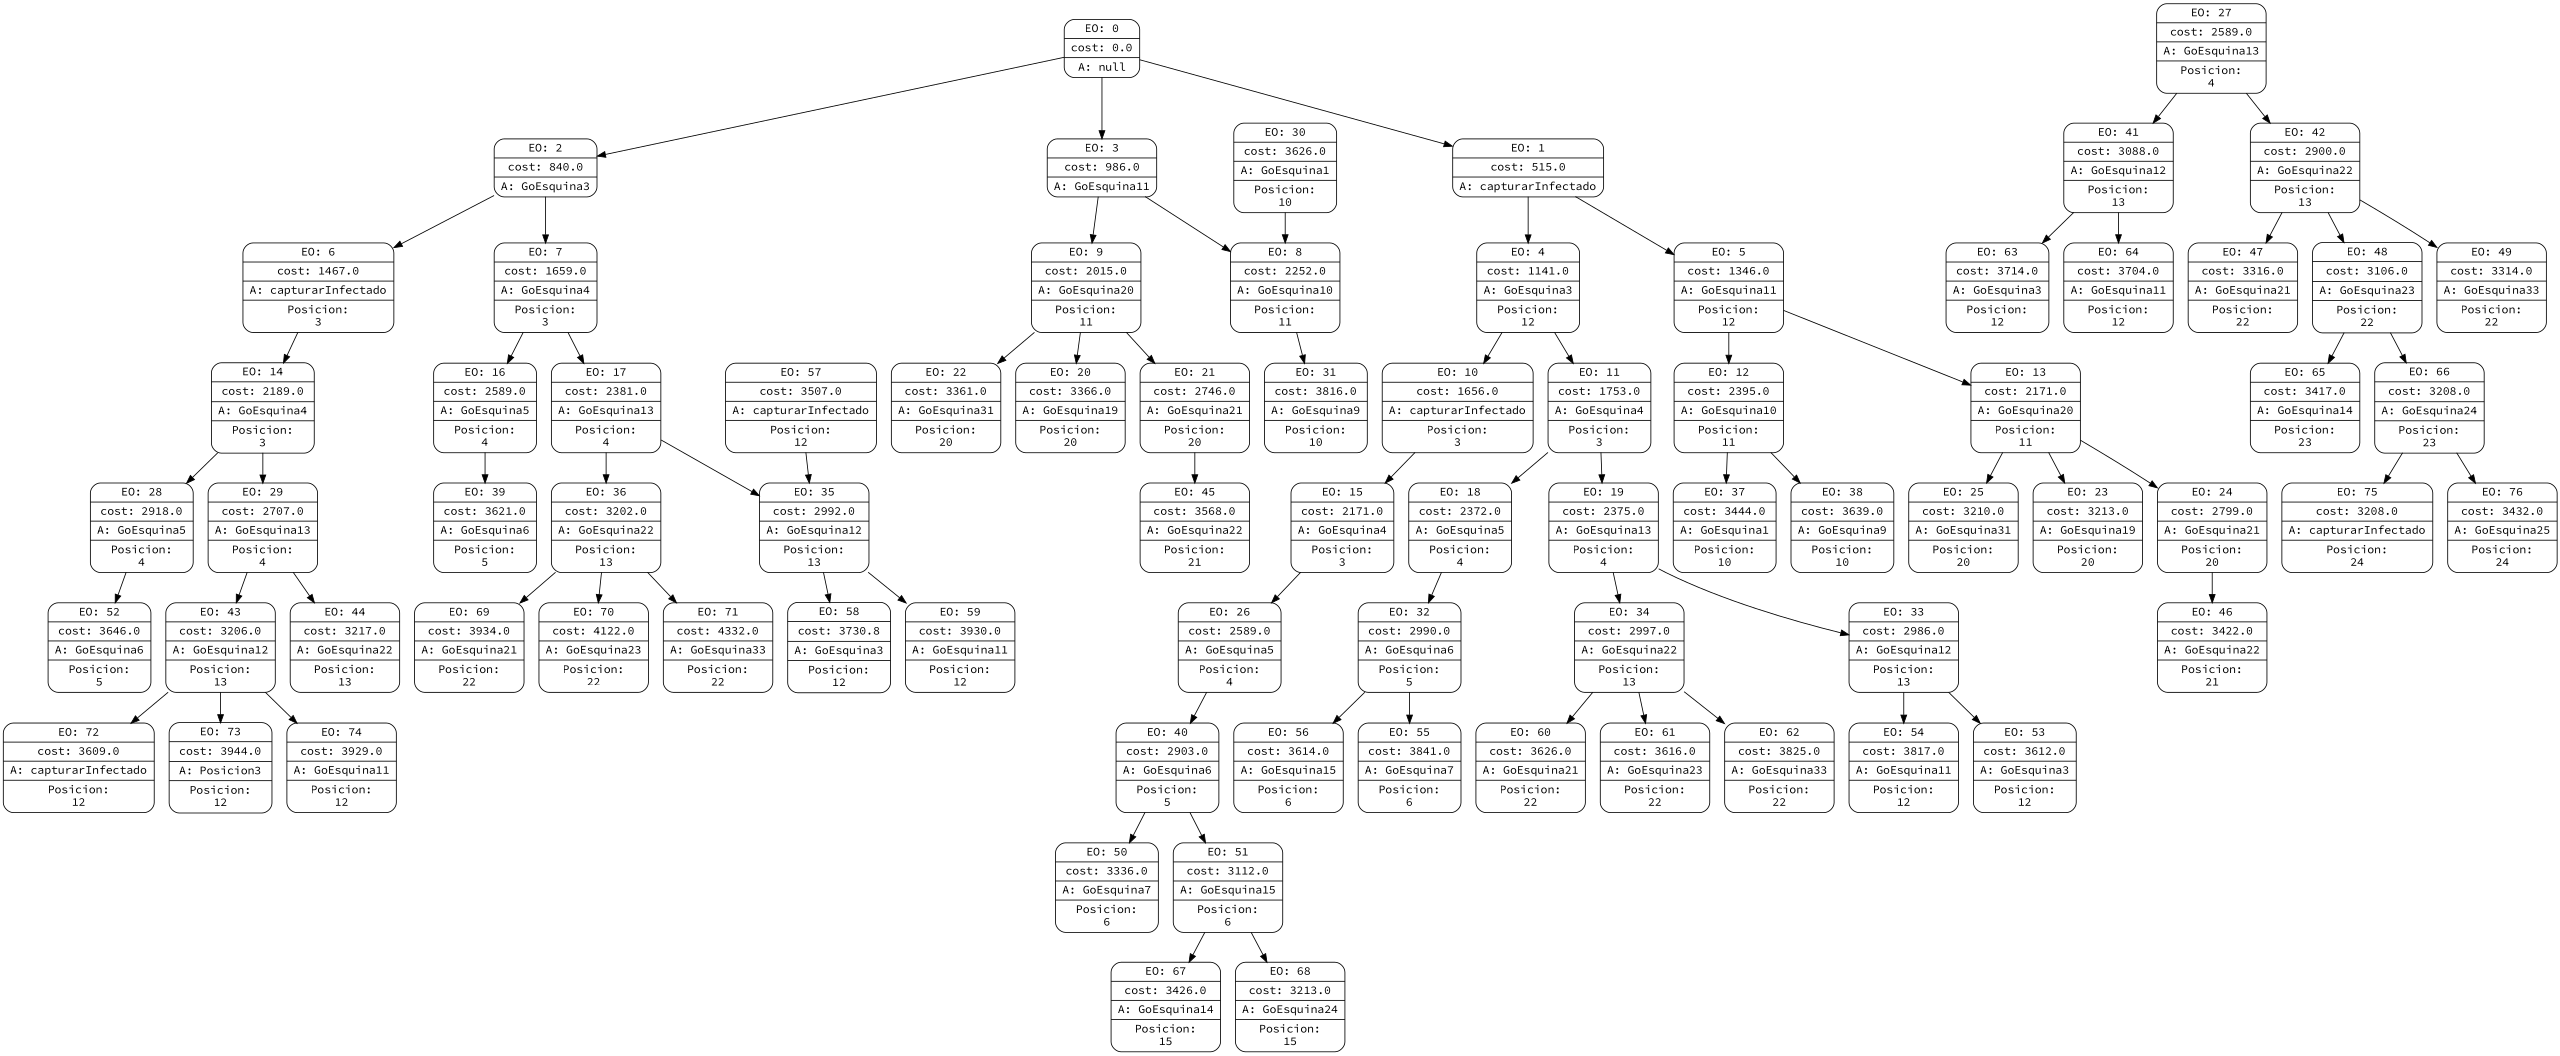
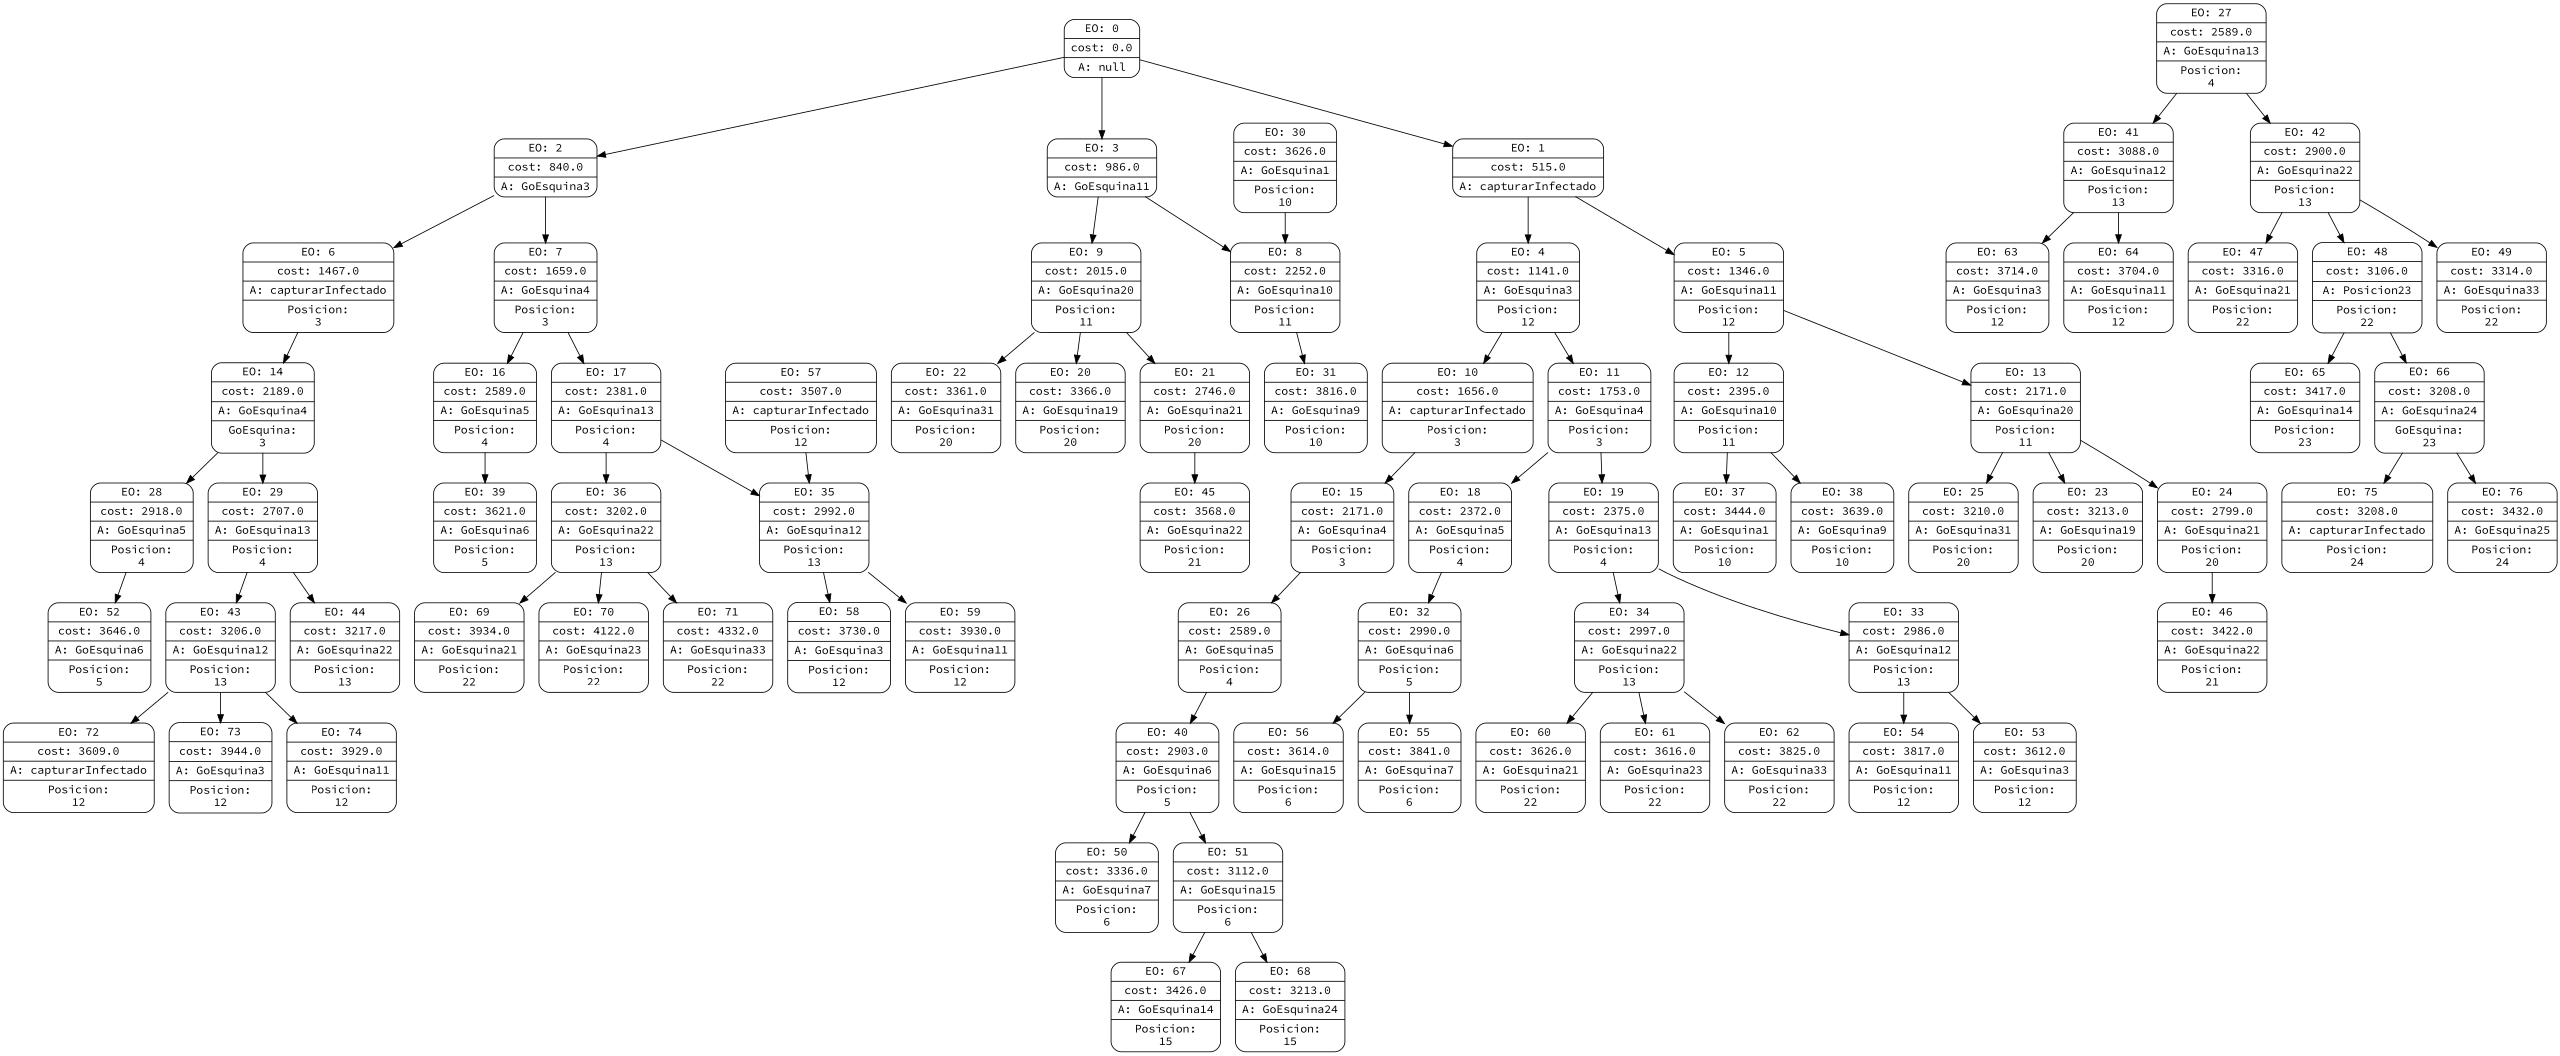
node "EO: 48": text "A: GoEsquina23" -> "A: Posicion23"
node "EO: 14": text "Posicion:" -> "GoEsquina:"
node "EO: 66": text "Posicion:" -> "GoEsquina:"
node "EO: 58": text "cost: 3730.8" -> "cost: 3730.0"
node "EO: 73": text "A: Posicion3" -> "A: GoEsquina3"
